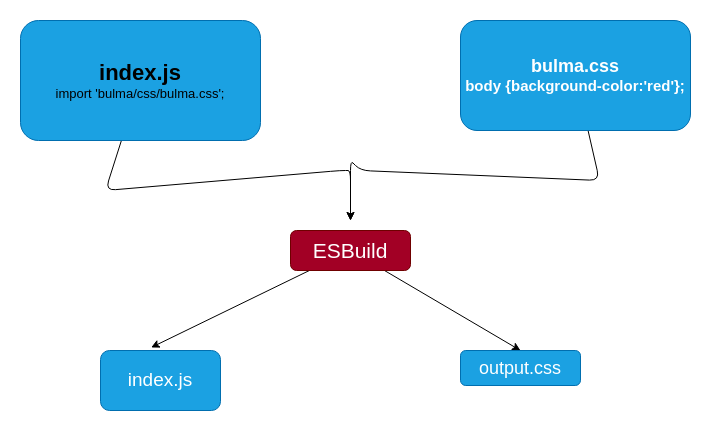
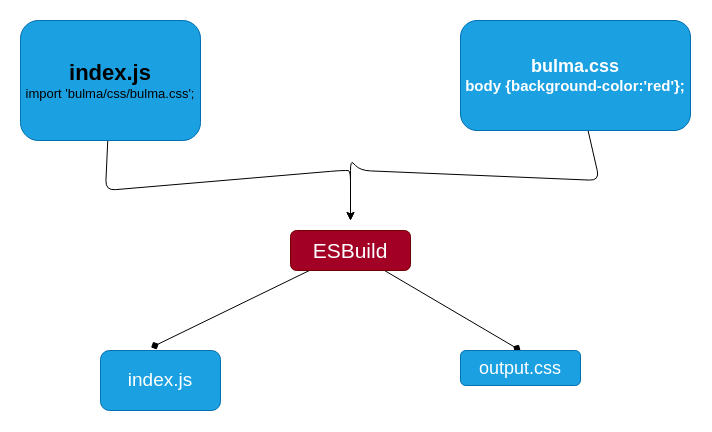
node "index.js import 'bulma/css/bulma.css';": size 240x120 -> 180x120
edge "ESBuild" -> "index.js": arrowhead classic -> diamond
edge "ESBuild" -> "output.css": arrowhead classic -> diamond
